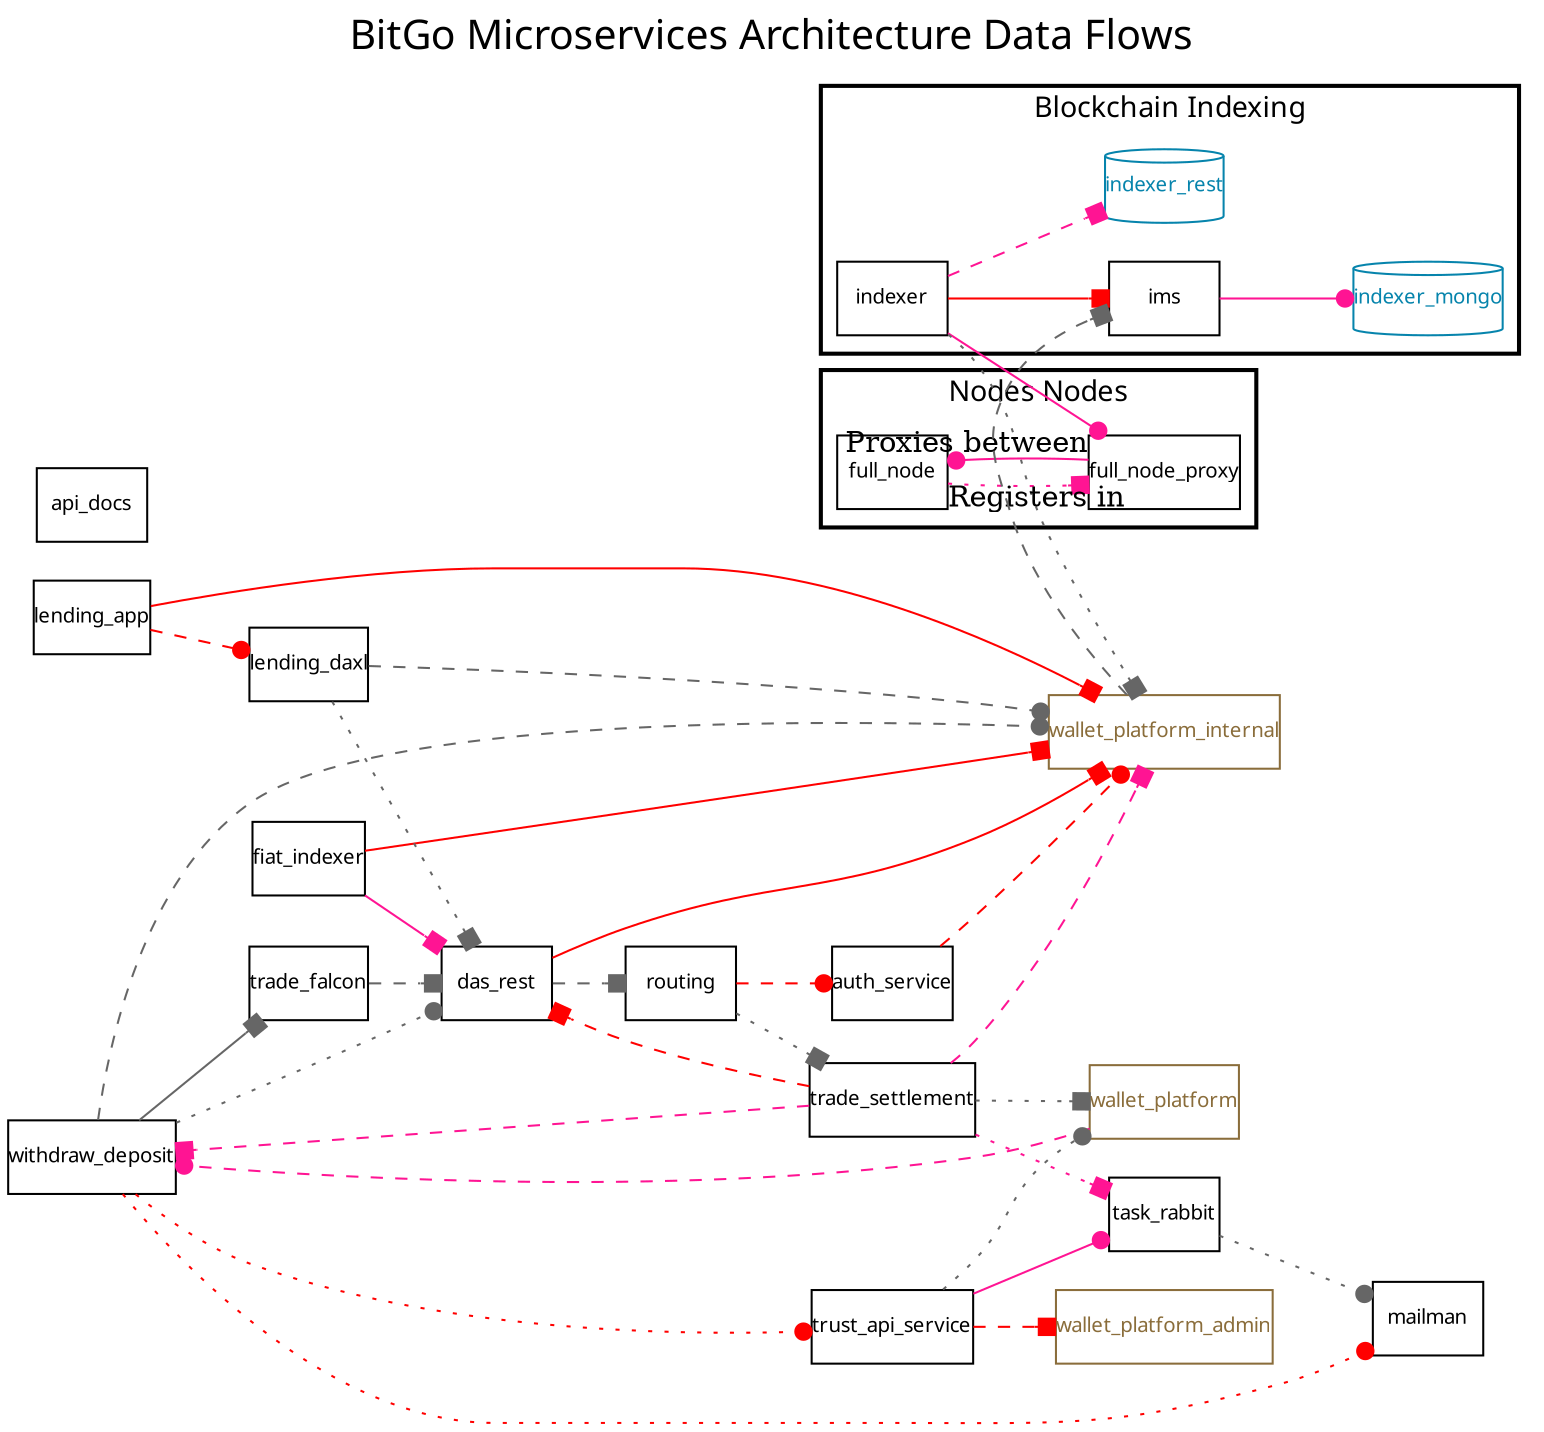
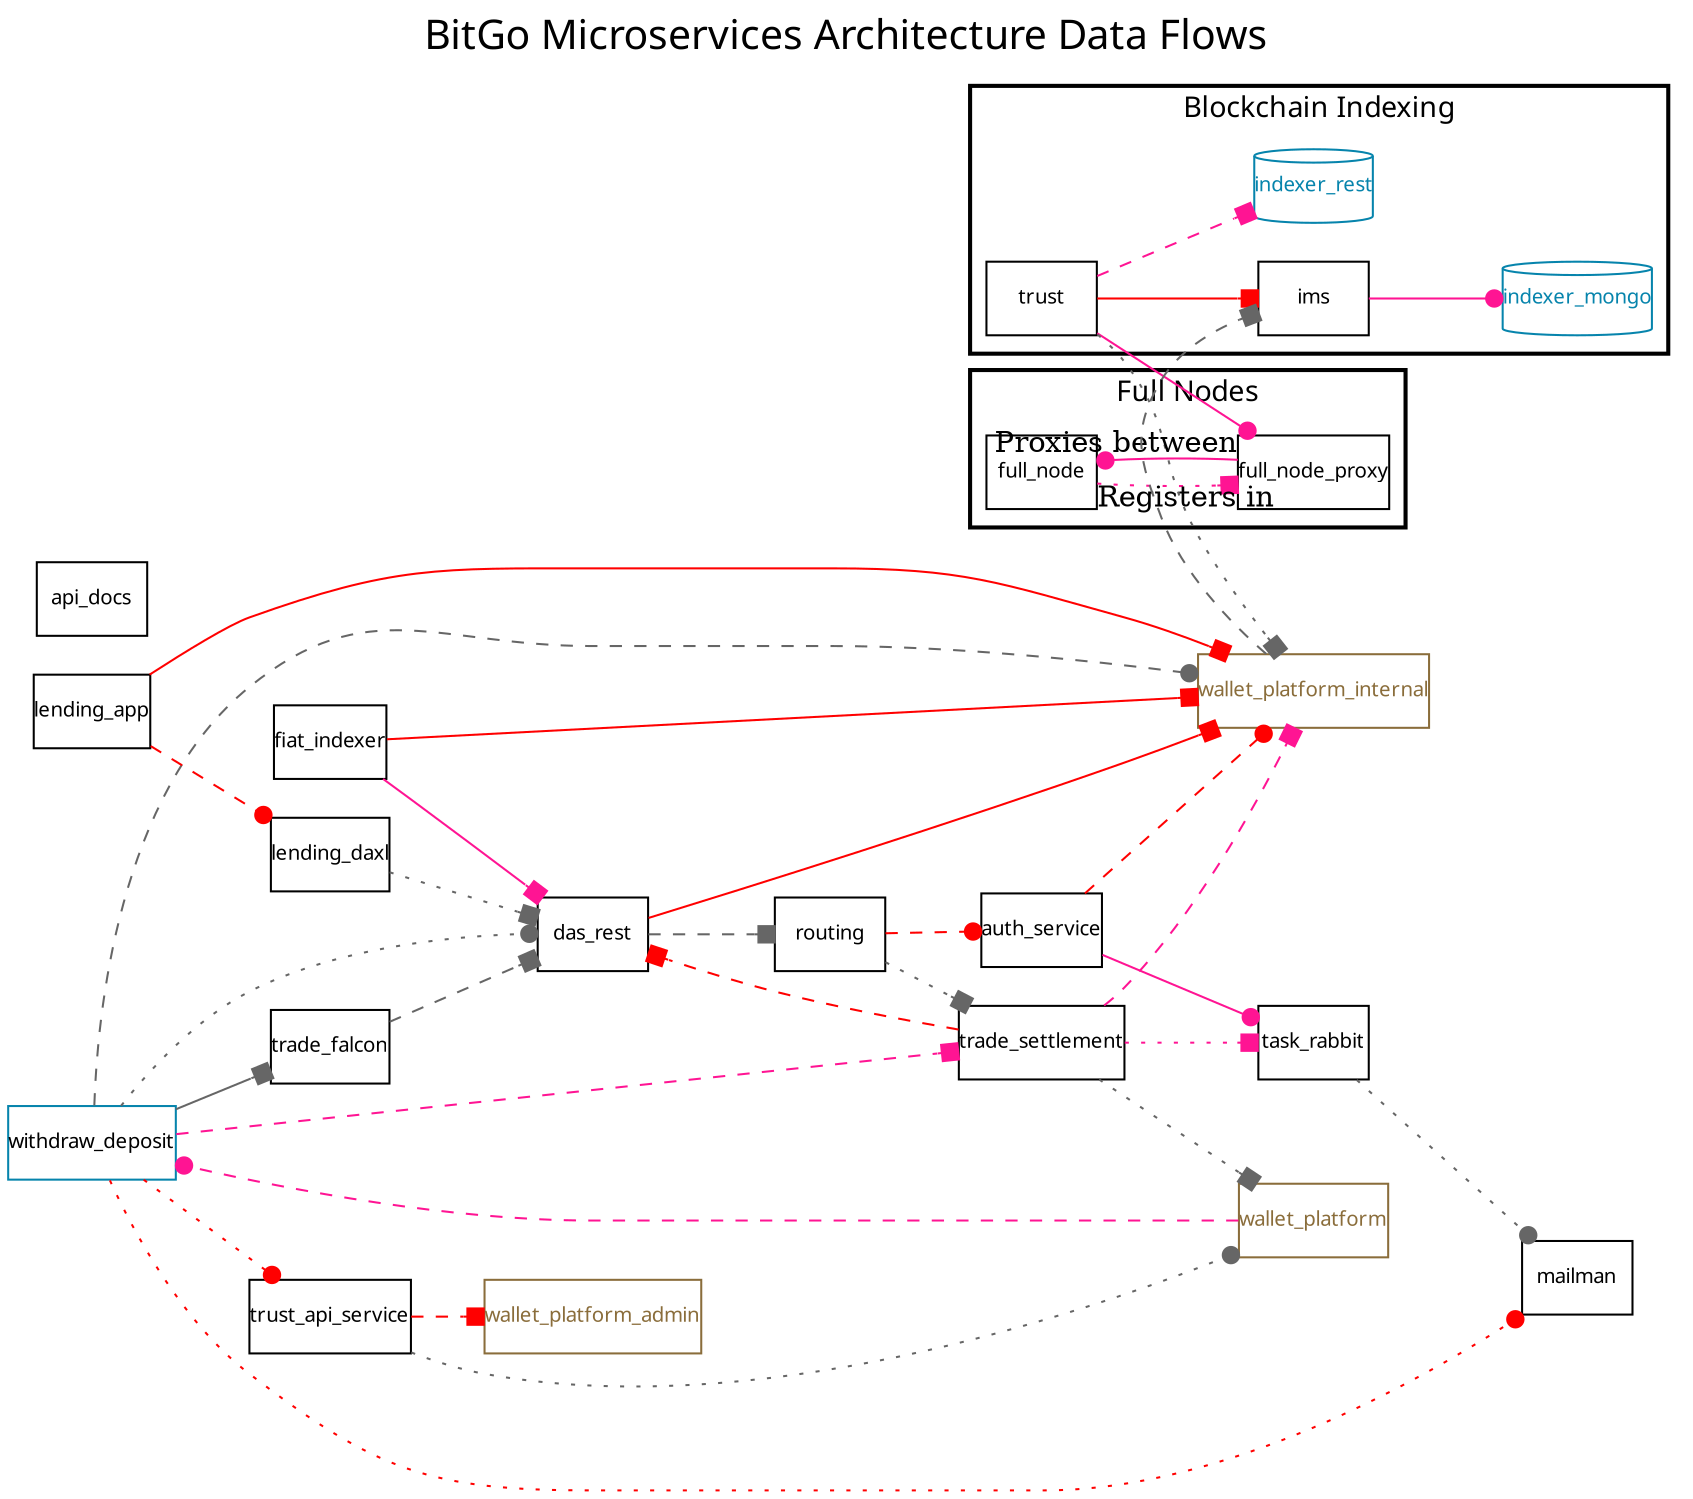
node "indexer": label "indexer" -> "trust"
cluster "Nodes Nodes": label "Nodes Nodes" -> "Full Nodes"
edge "lending_daxl" -> "wallet_platform_internal": removed
edge "trade_settlement" -> "withdraw_deposit": reversed
node "withdraw_deposit": color black -> #0684ac
edge "trust_api_service" -> "task_rabbit": now "auth_service" -> "task_rabbit"
